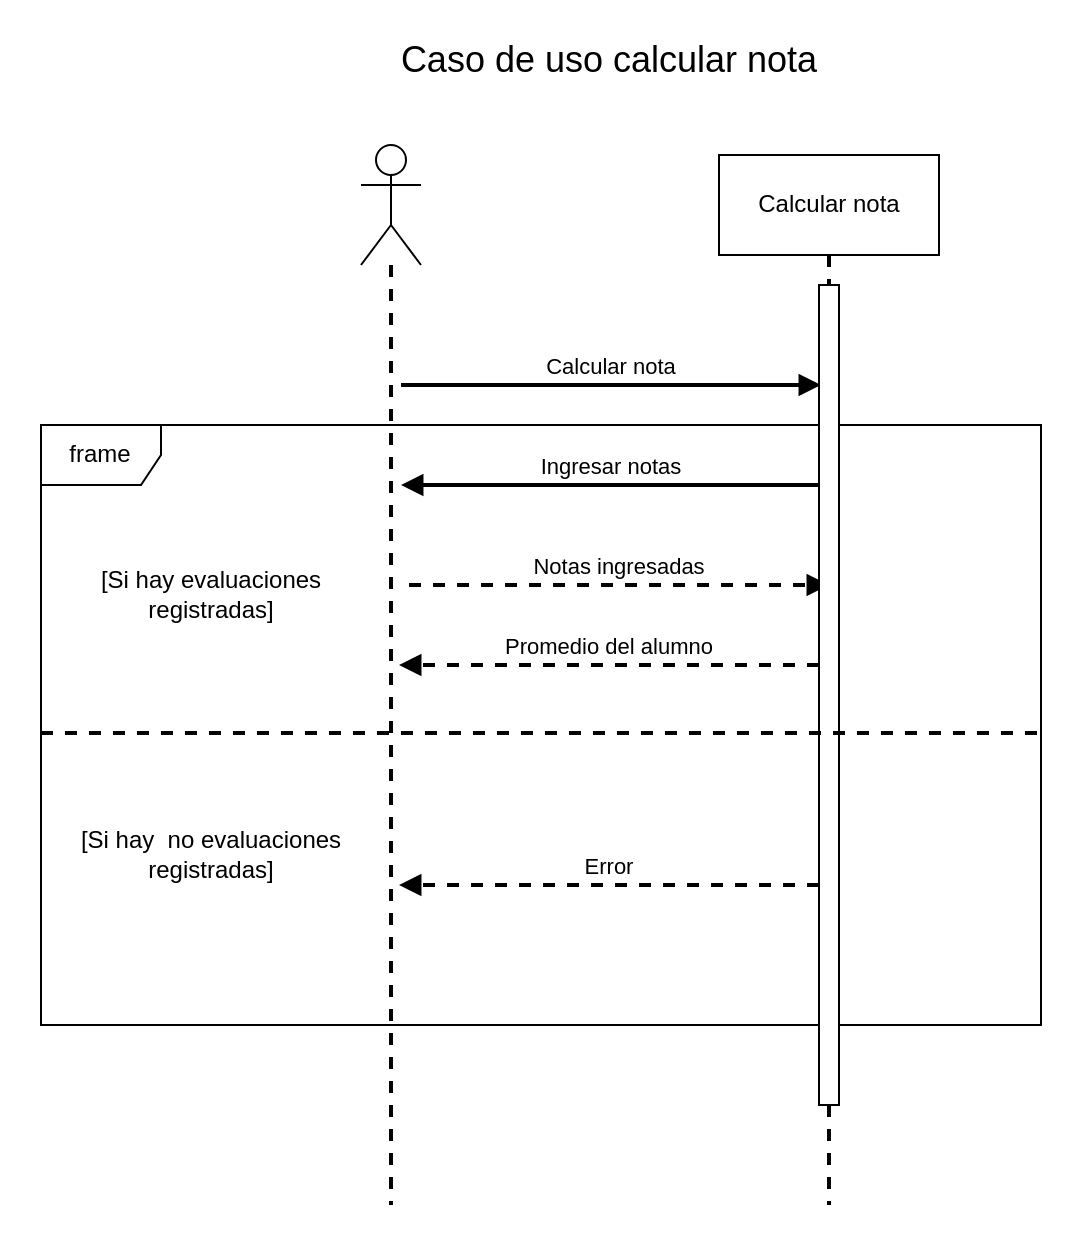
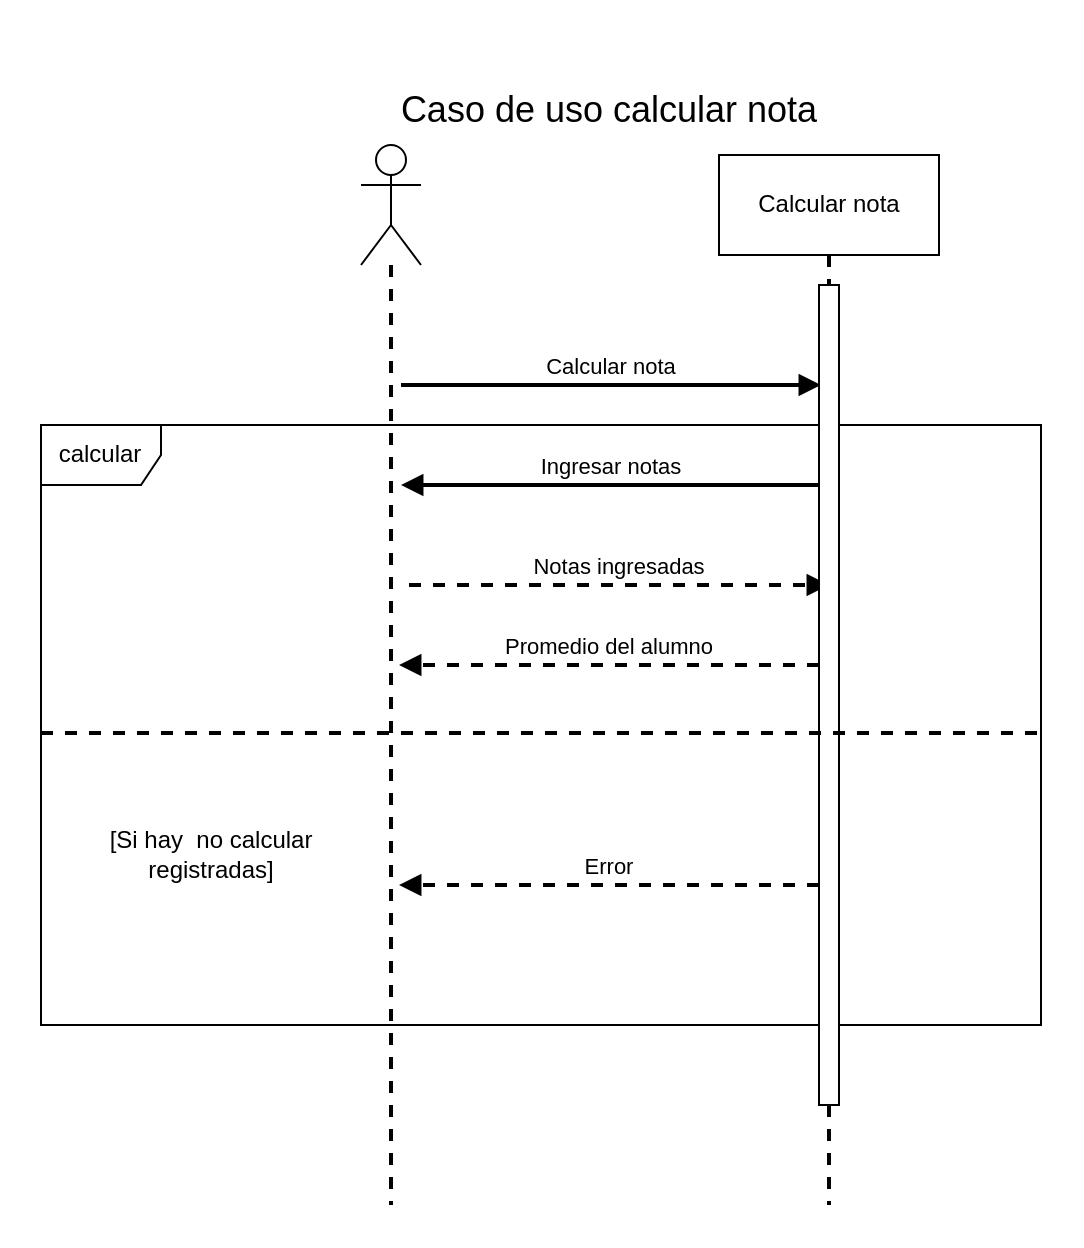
node "Caso de uso calcular nota": moved (609, 61) -> (609, 111)
node "frame": label "frame" -> "calcular"
node "[Si hay evaluaciones registradas]": removed
node "[Si hay no evaluaciones registradas]": label "[Si hay no evaluaciones registradas]" -> "[Si hay no calcular registradas]"
